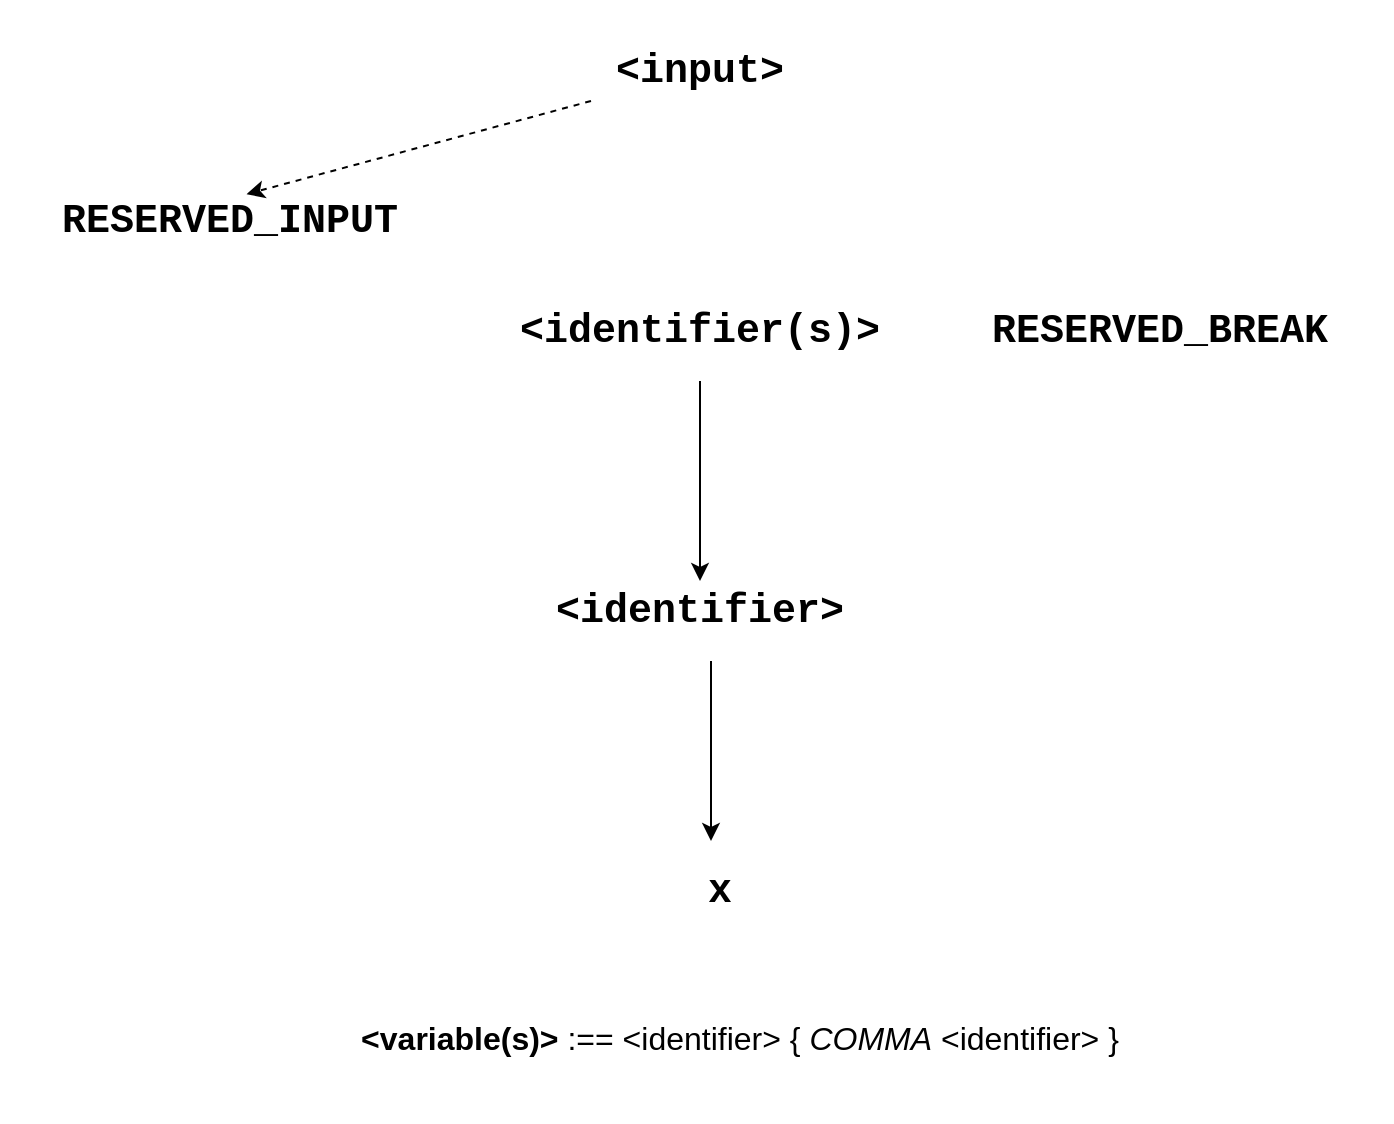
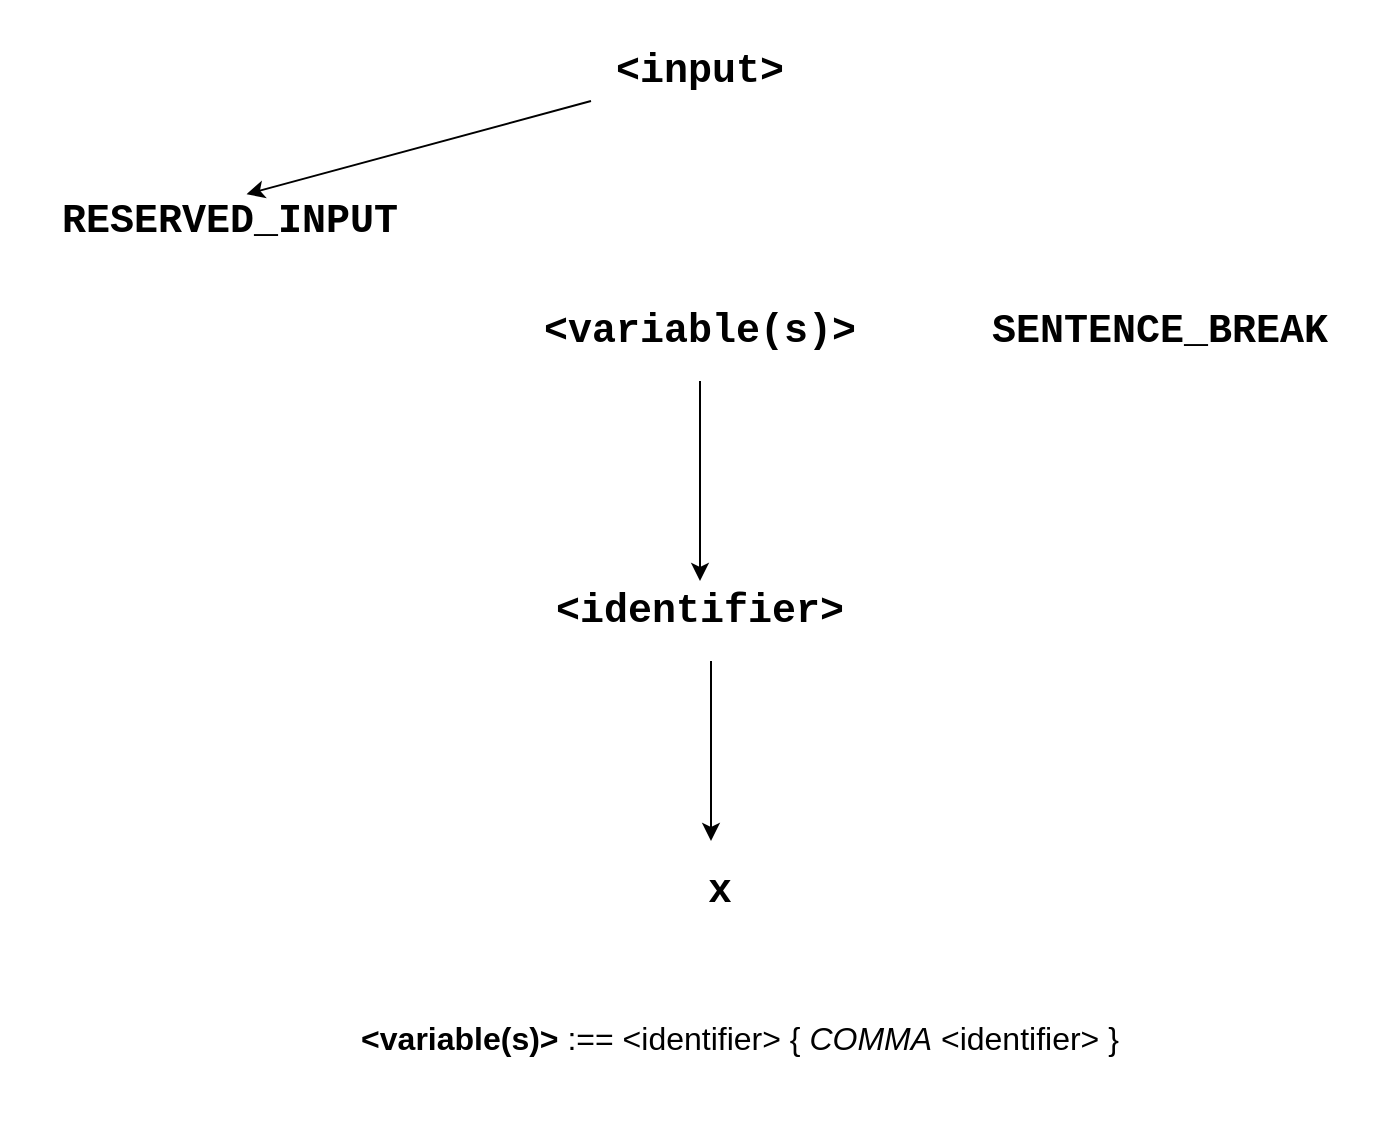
edge "<input>" -> "RESERVED_INPUT": style dashed -> solid
node "<identifier(s)>": label "<identifier(s)>" -> "<variable(s)>"
node "RESERVED_BREAK": label "RESERVED_BREAK" -> "SENTENCE_BREAK"
